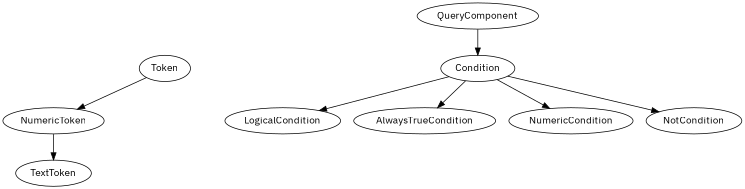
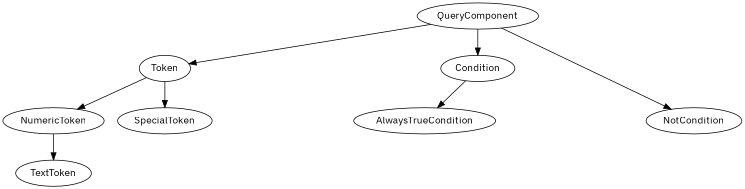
edge "QueryComponent" -> "Token": added
edge "Condition" -> "NotCondition": now "QueryComponent" -> "NotCondition"
node "SpecialToken": added
node "LogicalCondition": removed
node "NumericCondition": removed
